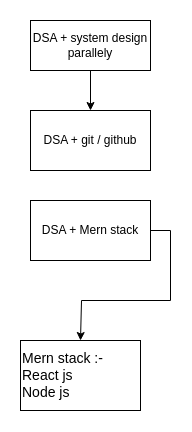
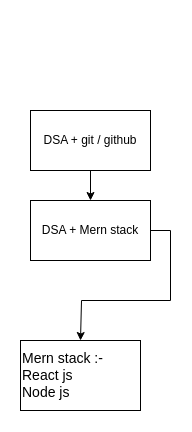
node "DSA + system design parallely": removed
edge "DSA + system design parallely" -> "DSA + git / github": removed
edge "DSA + git / github" -> "DSA + Mern stack": added
